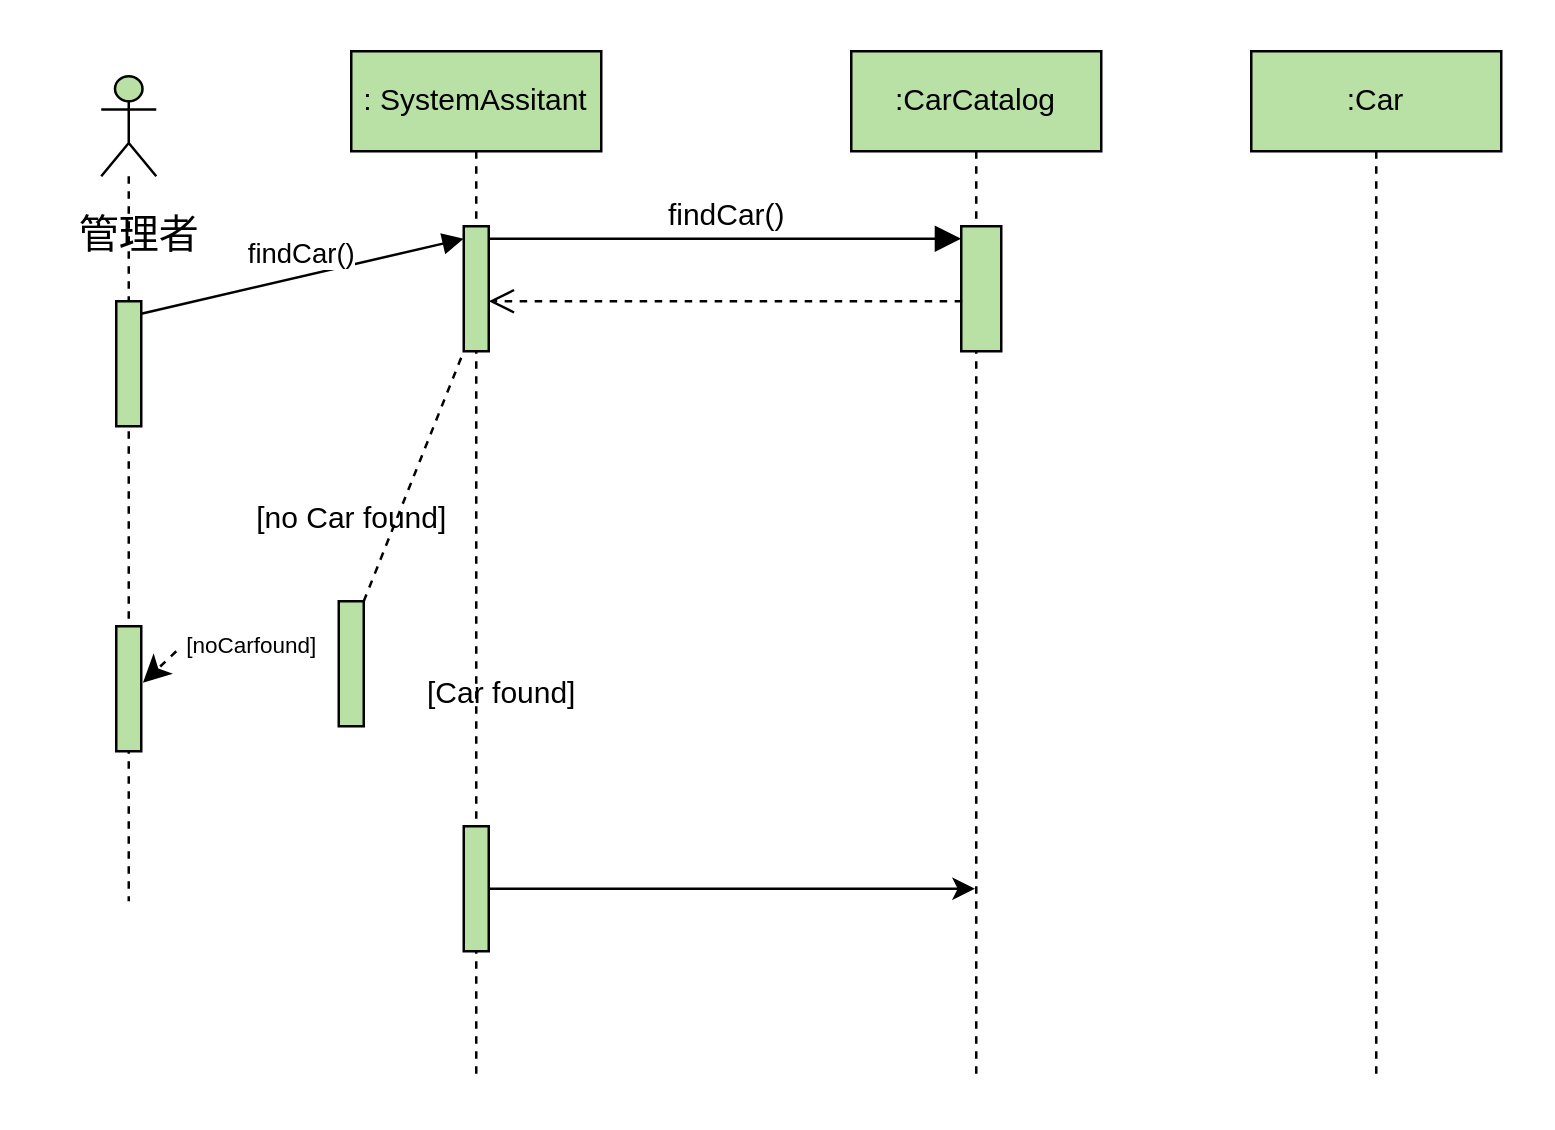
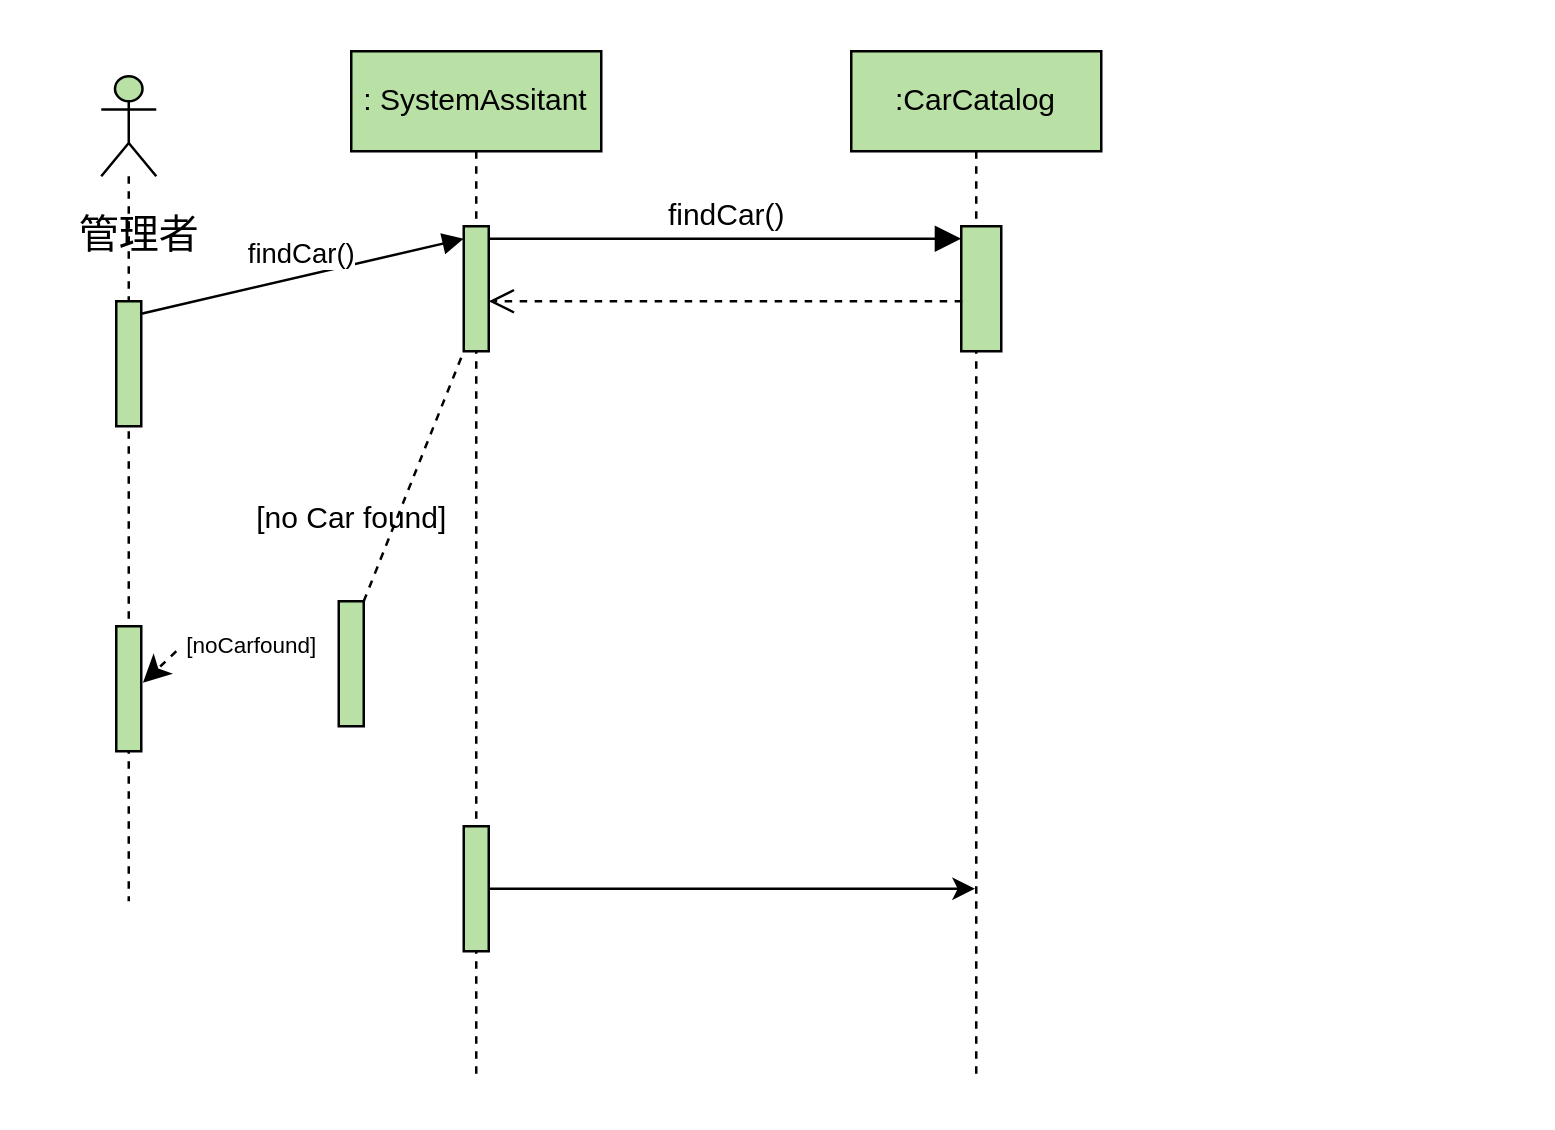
node ":Car": removed
node "[Car found]": removed
